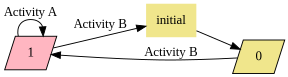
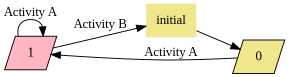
edge "0" -> "1": label "Activity B" -> "Activity A"
